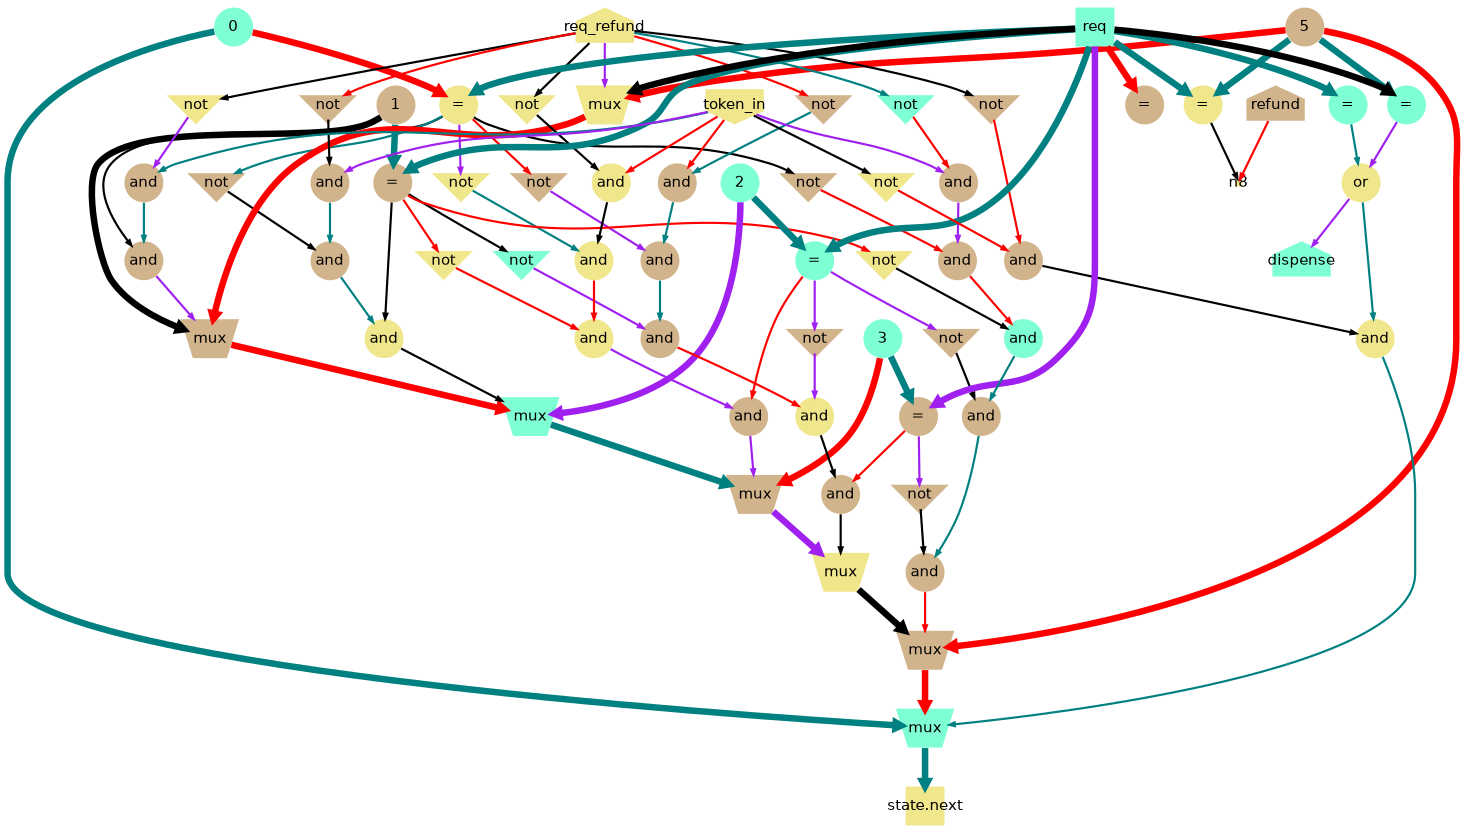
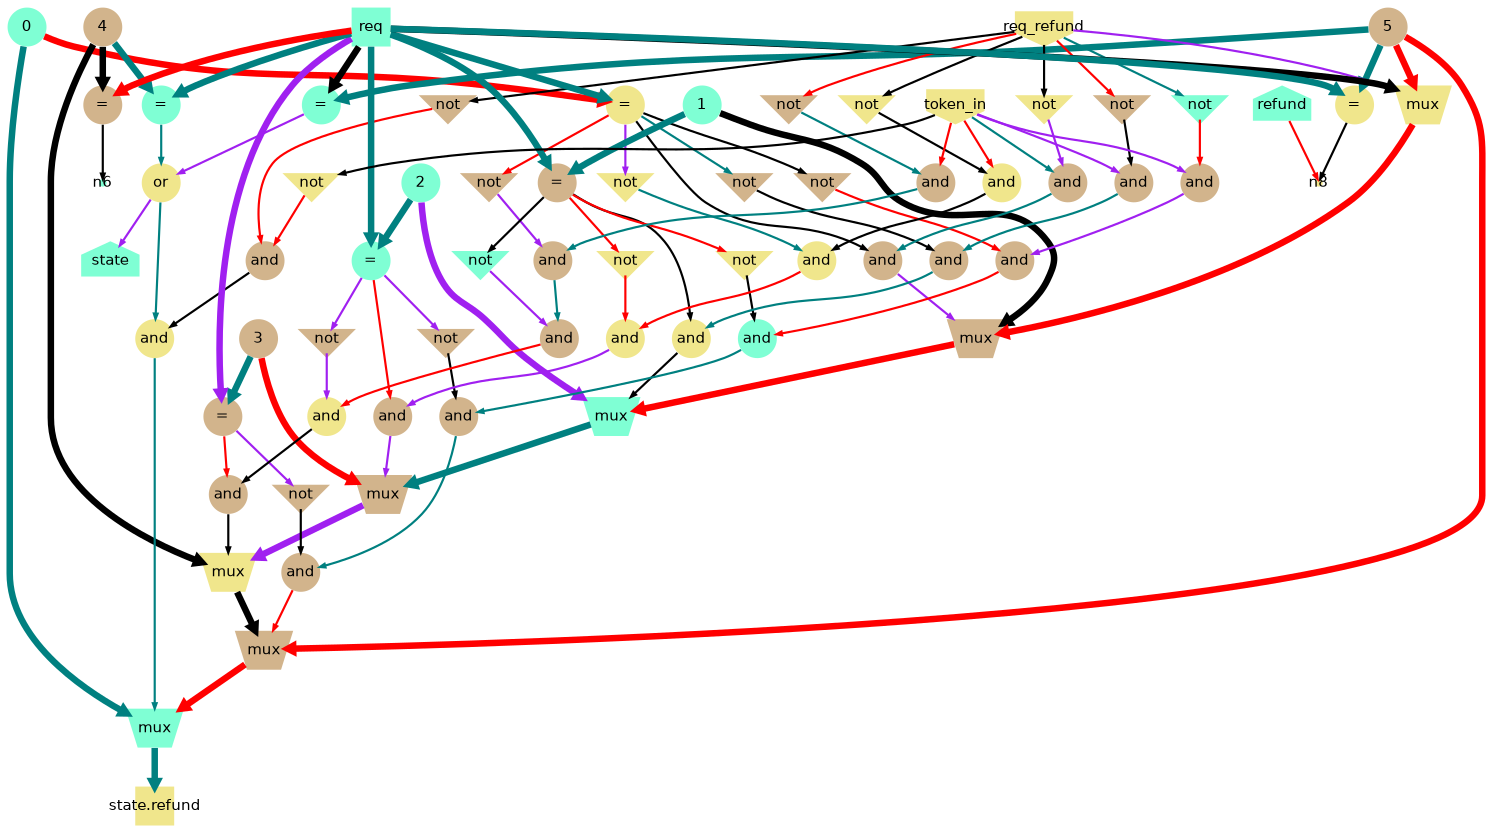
node "4": added
node "req_refund": shape house -> invhouse
node "1": fillcolor tan -> aquamarine
node "refund": fillcolor tan -> aquamarine
node "n6": added
node "dispense": label "dispense" -> "state"
node "3": fillcolor aquamarine -> tan
node "state.next": label "state.next" -> "state.refund"
